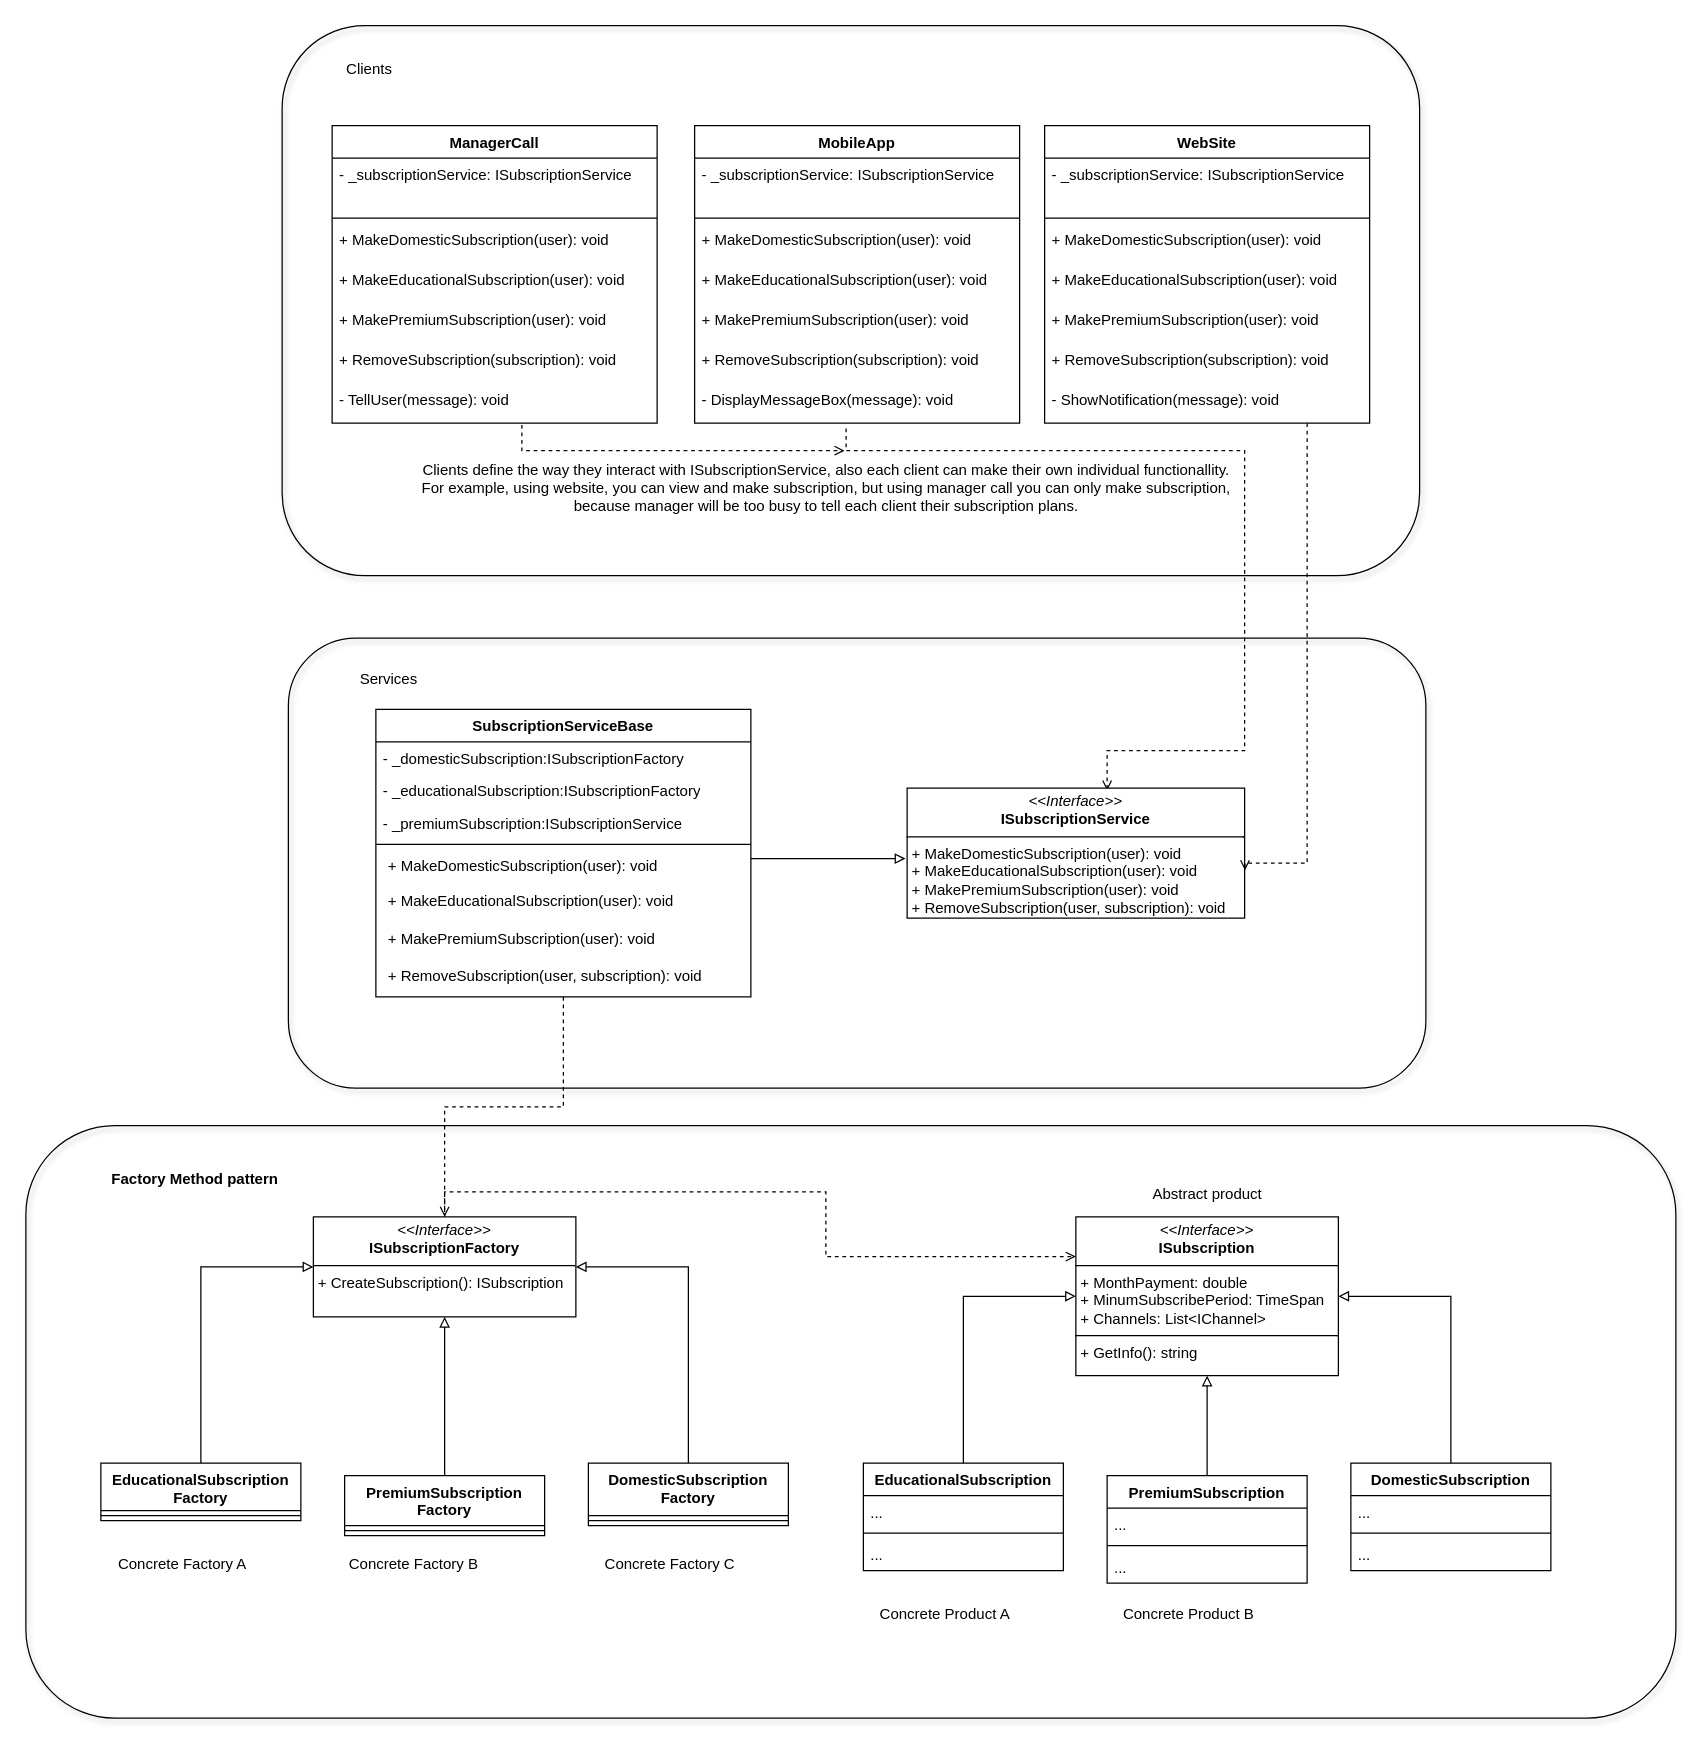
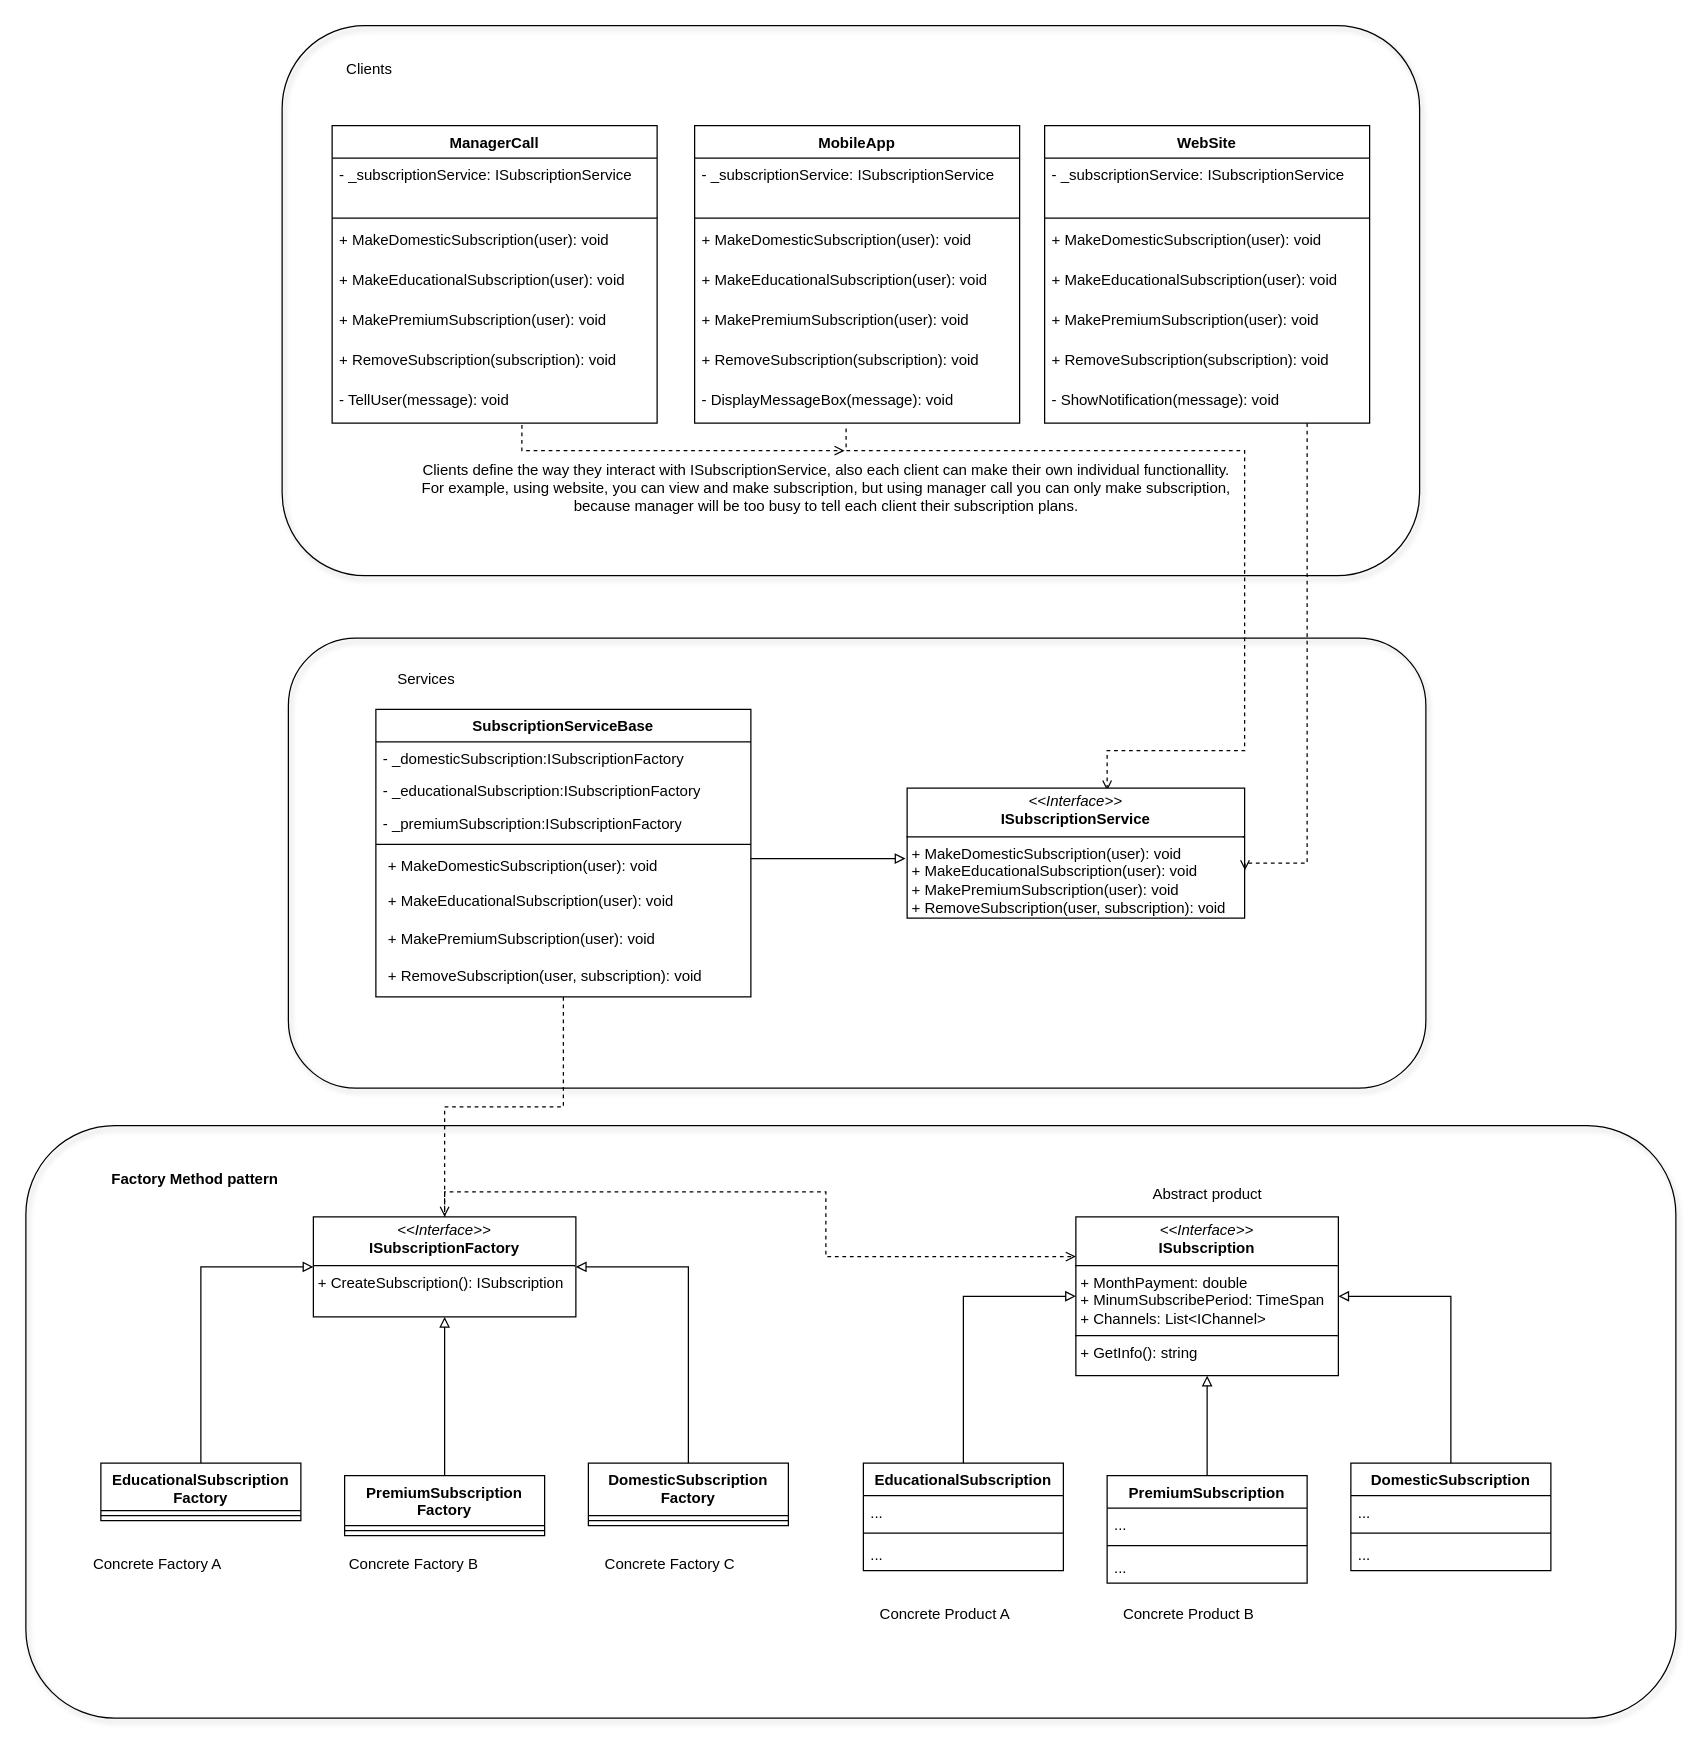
node "Services": moved (388, 679) -> (426, 679)
node "- _premiumSubscription:ISubscriptionService": label "- _premiumSubscription:ISubscriptionService" -> "- _premiumSubscription:ISubscriptionFactory"
node "Concrete Factory A": moved (182, 1564) -> (157, 1564)
